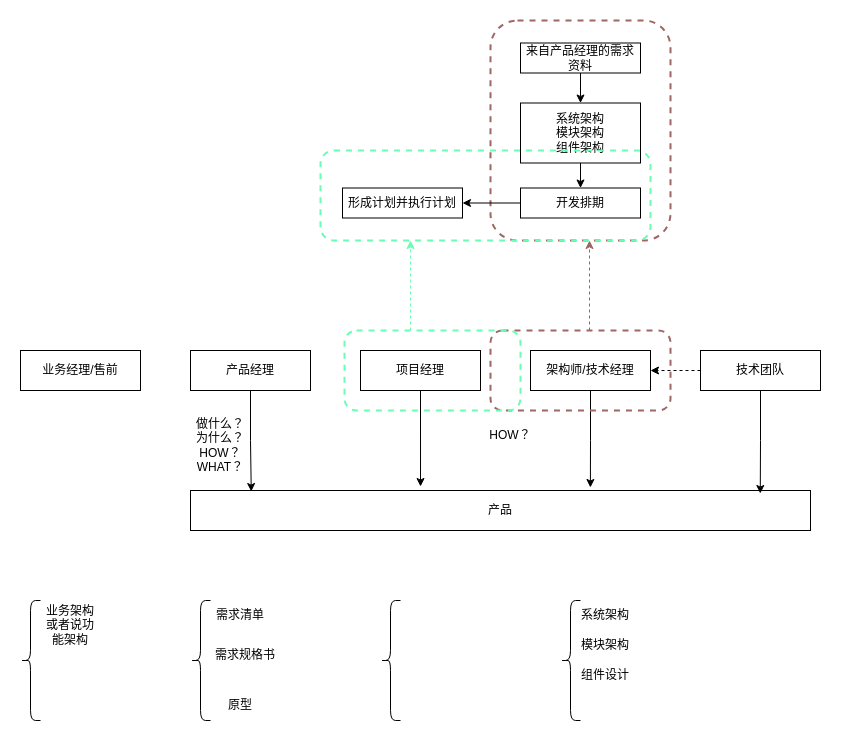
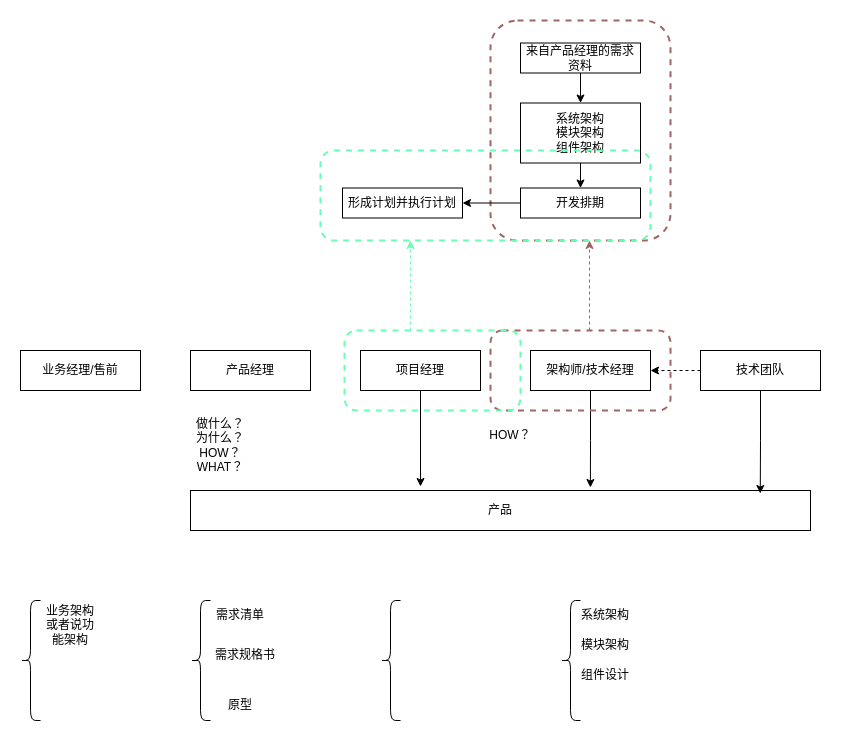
edge "产品经理" -> "产品": removed
